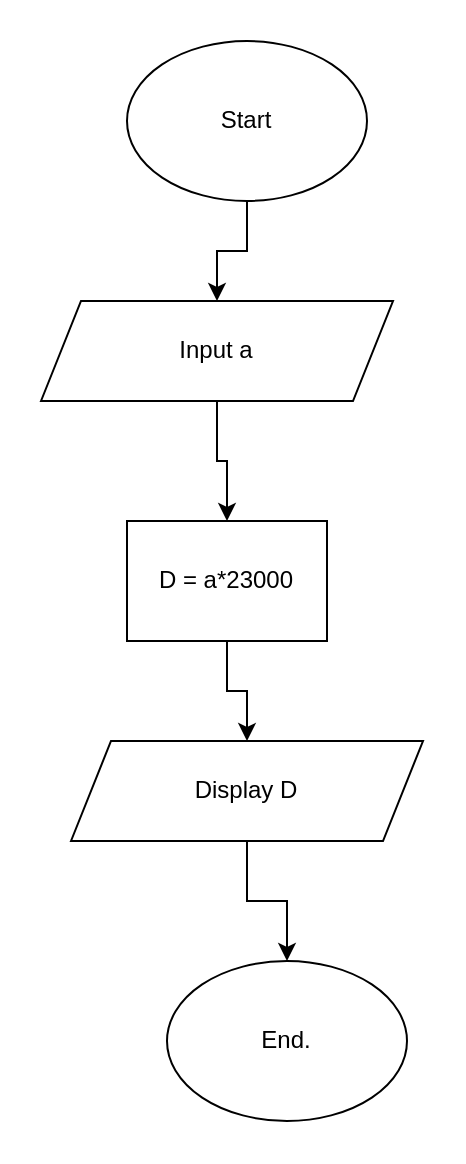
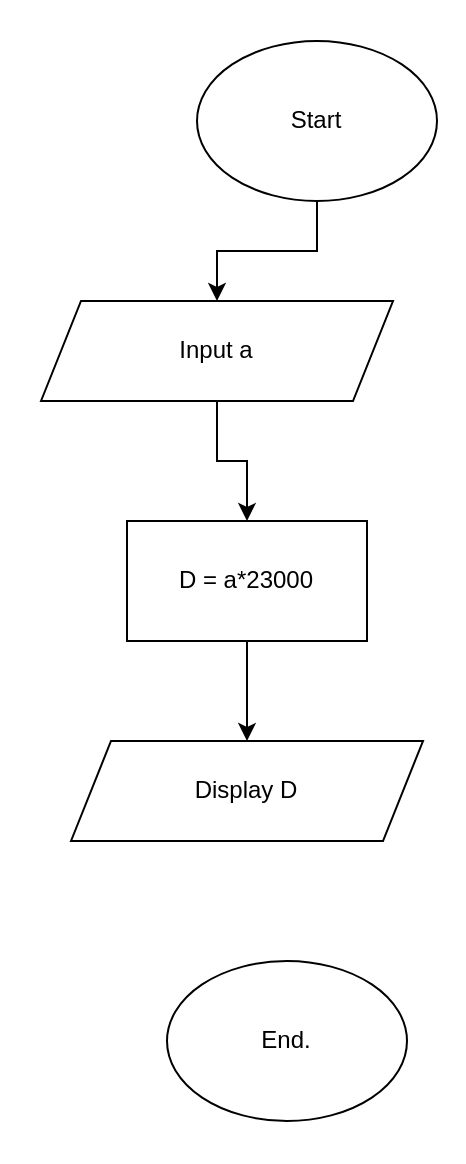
node "Start": moved (247, 121) -> (317, 121)
node "D = a*23000": size 200x120 -> 240x120
edge "Display D" -> "End.": removed
